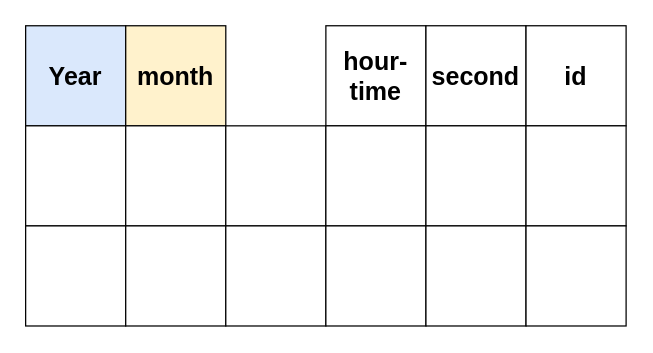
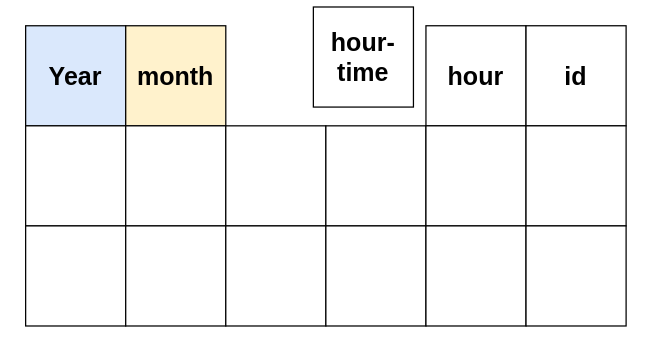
node "hour-time": moved (376, 76) -> (363, 57)
node "second": label "second" -> "hour"
